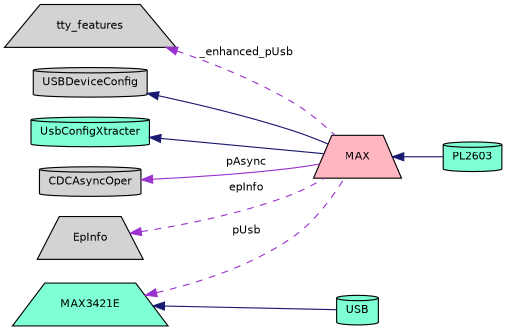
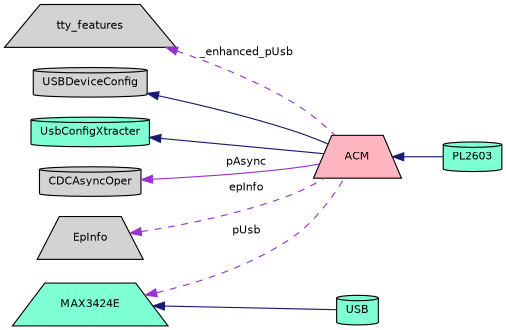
node "MAX": label "MAX" -> "ACM"
node "MAX3421E": label "MAX3421E" -> "MAX3424E"
